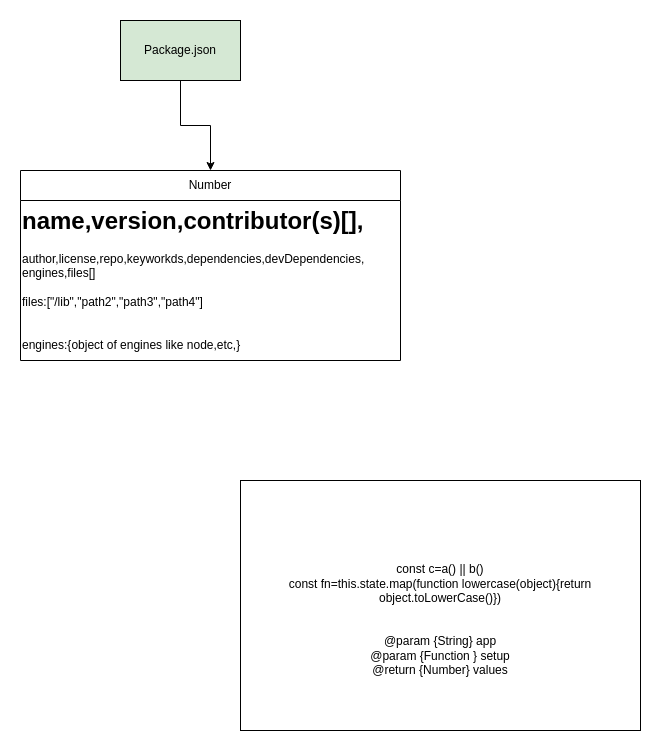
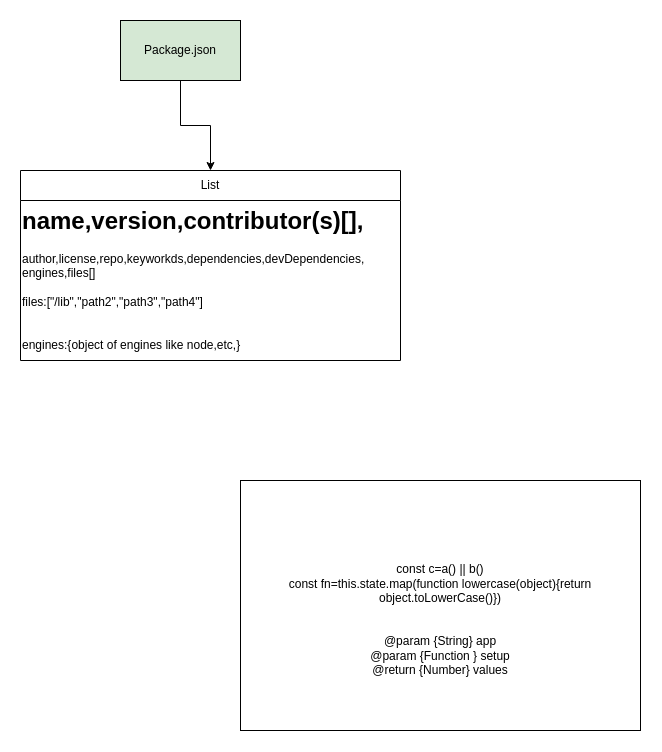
node "Number": label "Number" -> "List"
